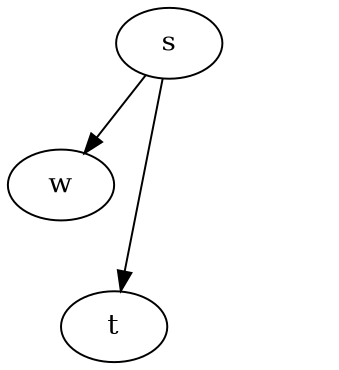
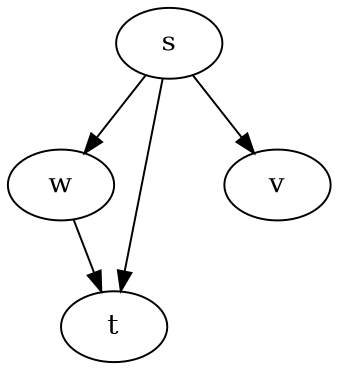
node "v": added
edge "w" -> "t": added
